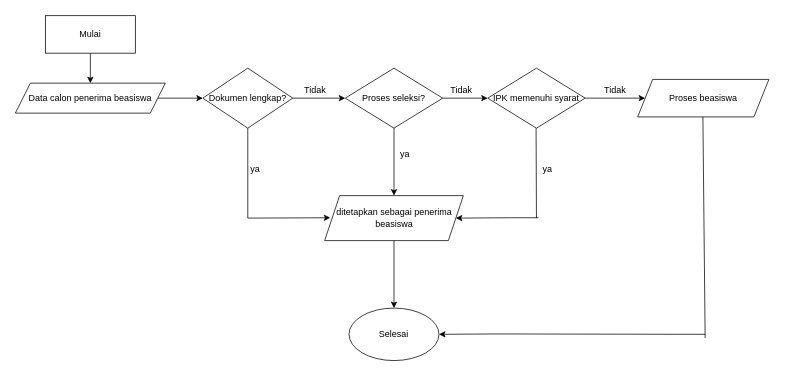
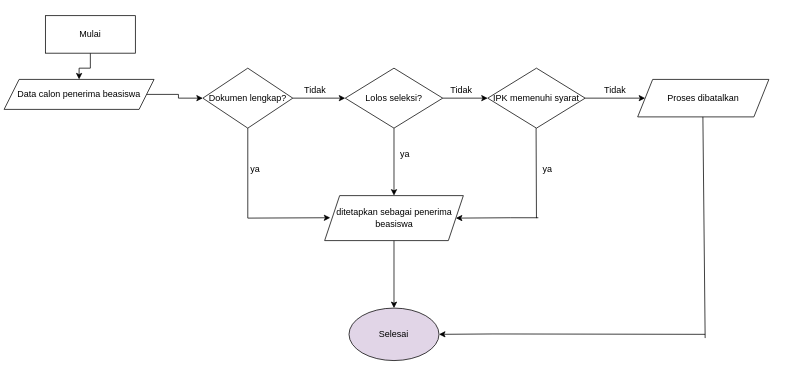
node "Data calon penerima beasiswa": moved (90, 98) -> (79, 94)
node "Proses seleksi?": label "Proses seleksi?" -> "Lolos seleksi?"
node "Proses beasiswa": label "Proses beasiswa" -> "Proses dibatalkan"
node "Selesai": fillcolor #ffffff -> #e1d5e7
